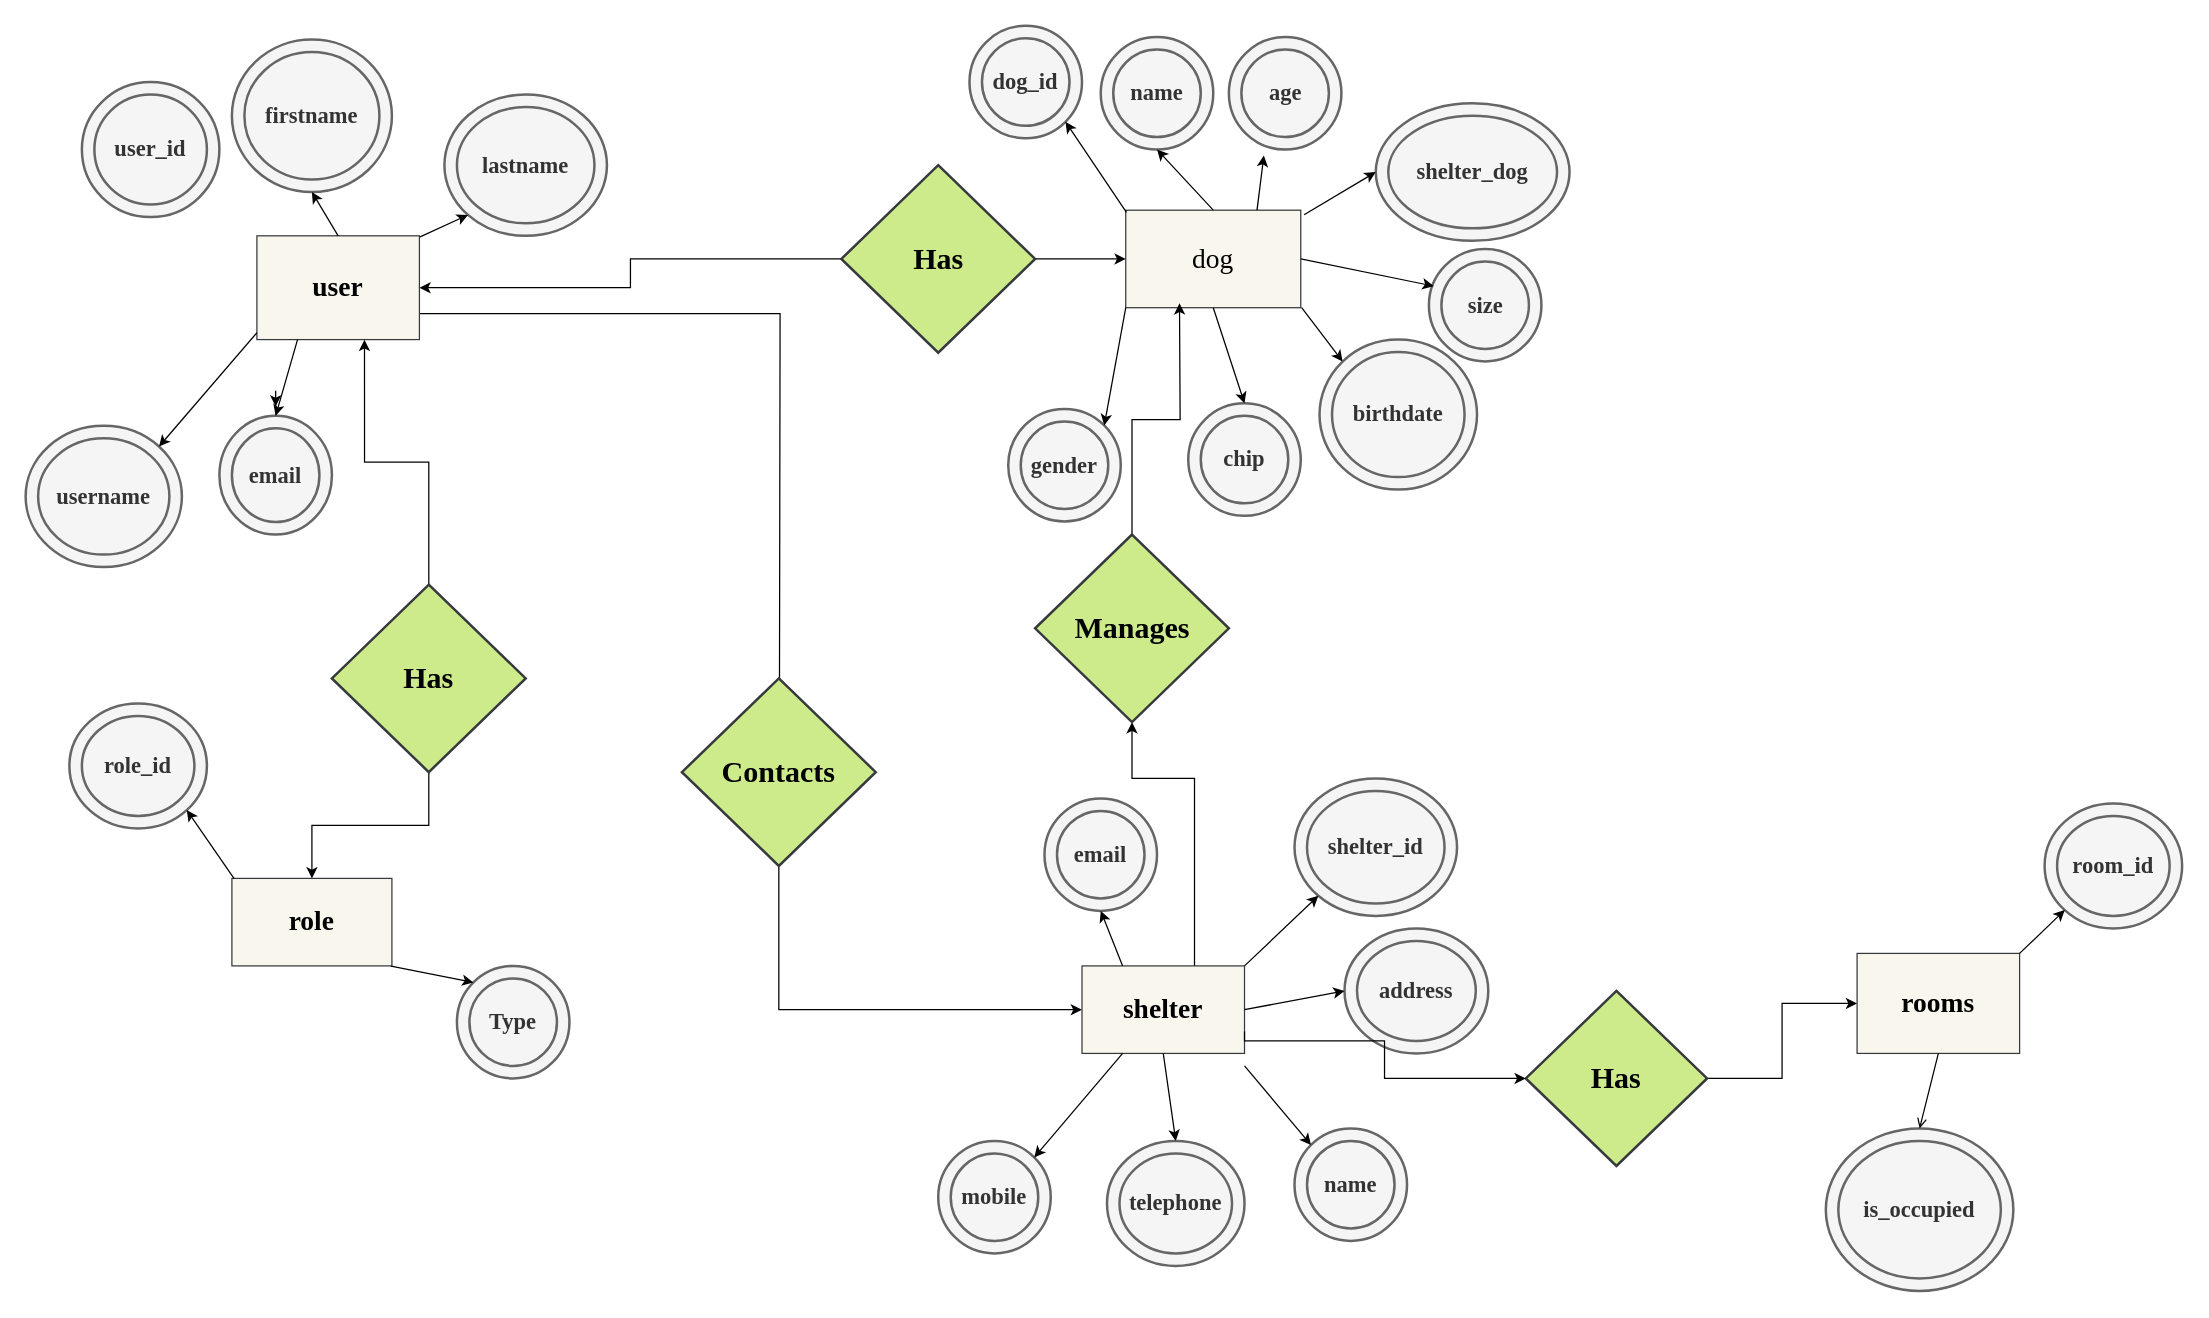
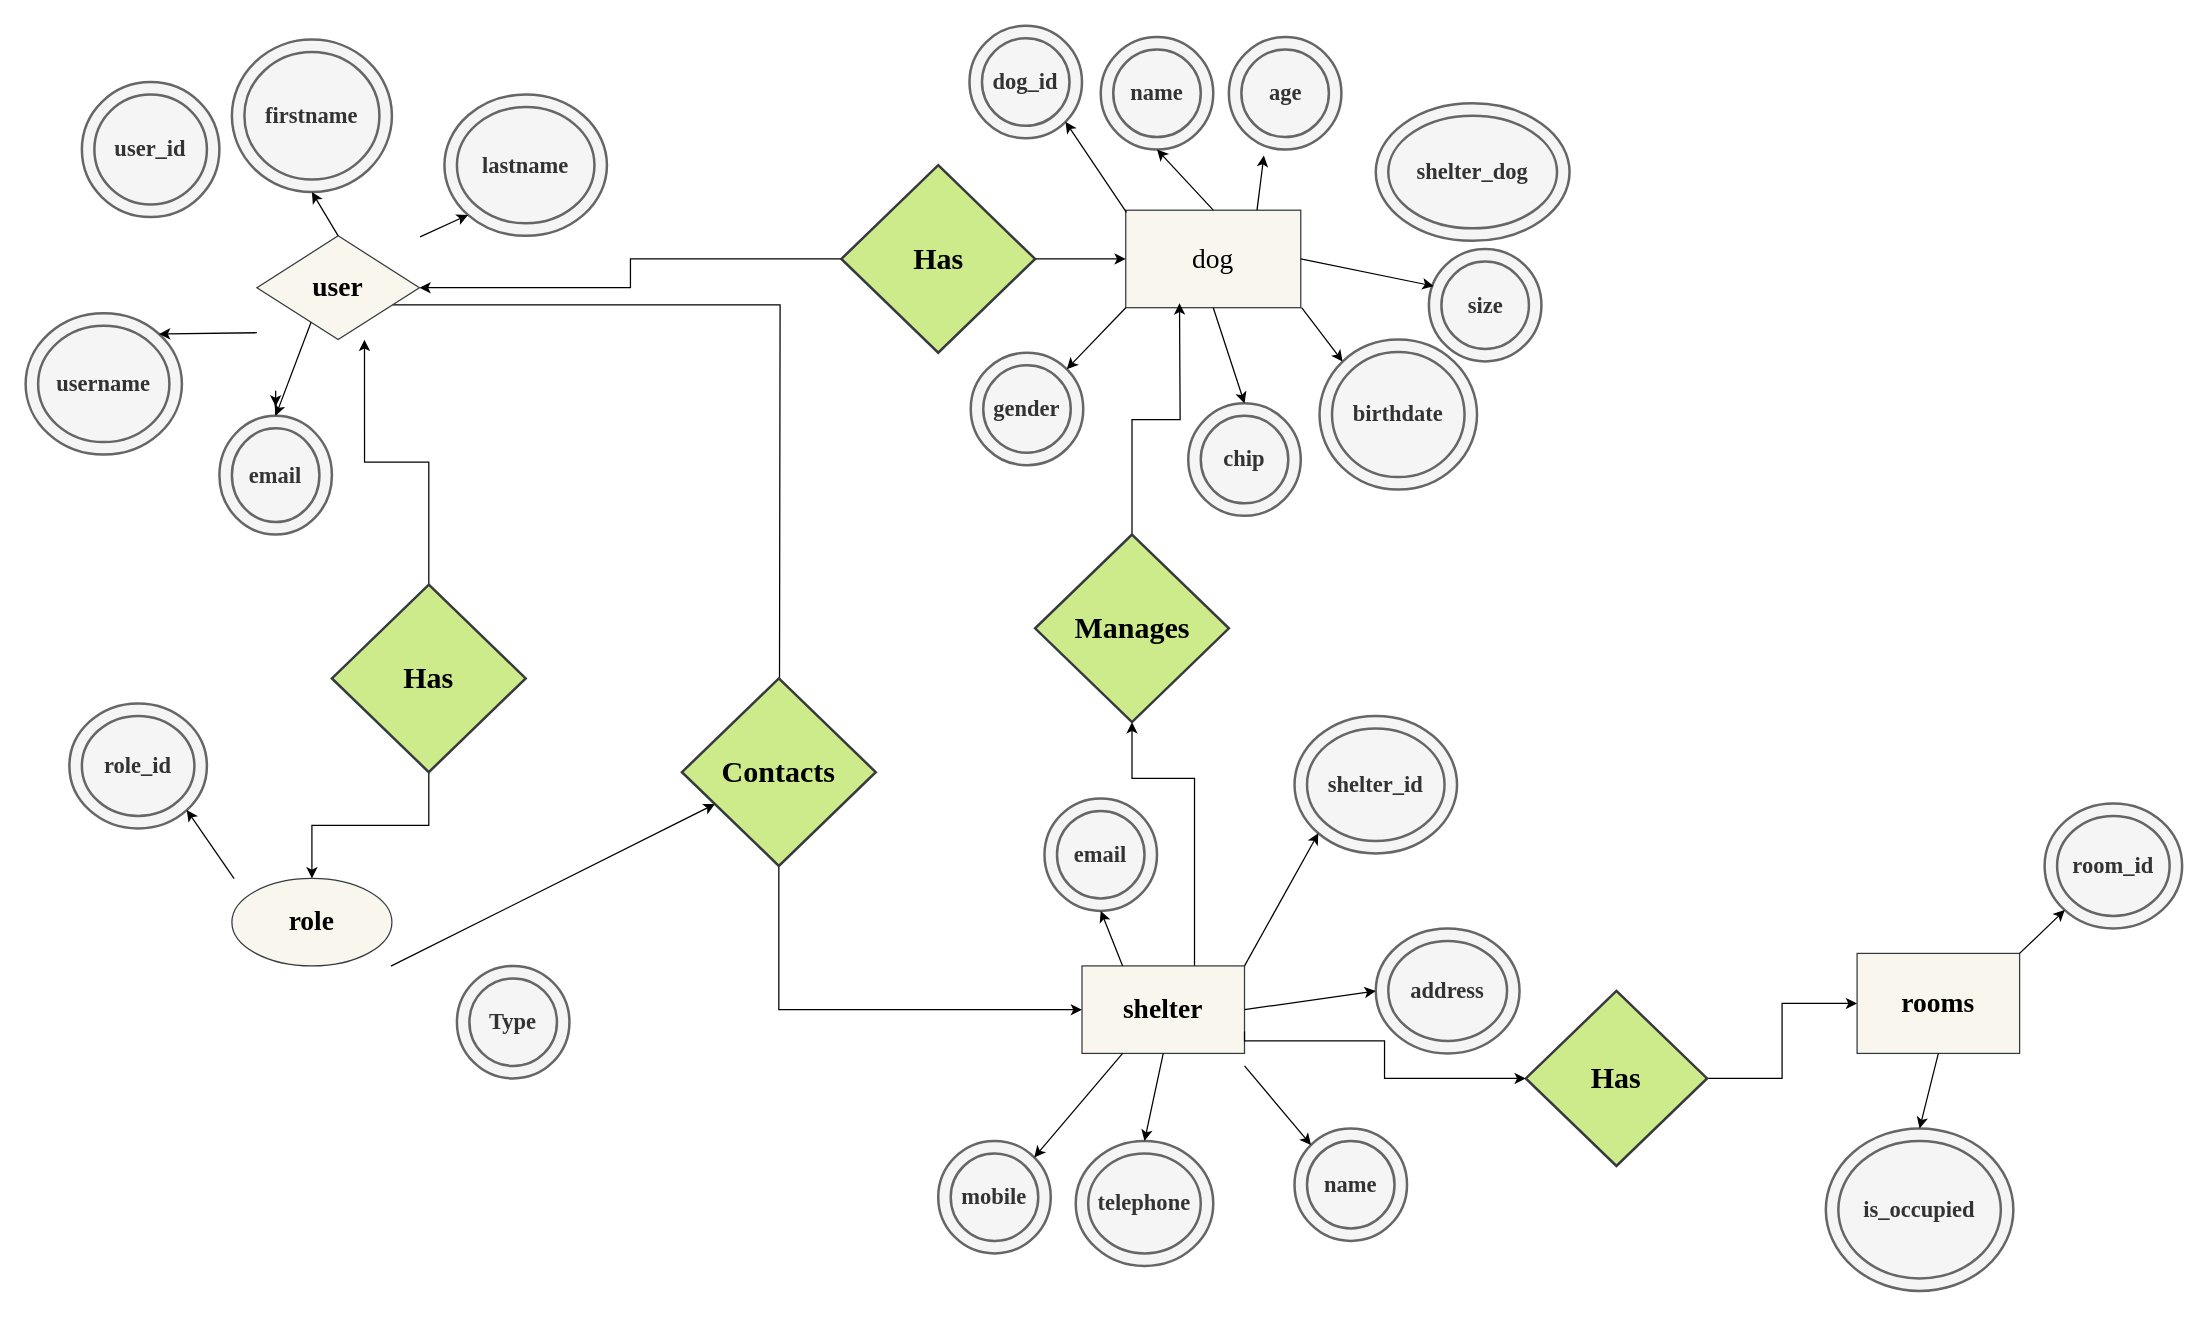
edge "dog" -> "shelter_dog": removed
node "user": shape rectangle -> diamond
node "gender": moved (1064, 465) -> (1027, 409)
node "username": moved (104, 496) -> (104, 384)
node "shelter_id": moved (1376, 847) -> (1376, 784)
node "role": shape rectangle -> ellipse
edge "role" -> "Type": now "role" -> "Contacts"
node "address": moved (1416, 991) -> (1448, 991)
edge "rooms" -> "is_occupied": arrowhead open -> classic
node "telephone": moved (1176, 1203) -> (1144, 1203)
